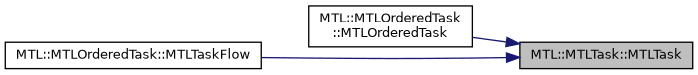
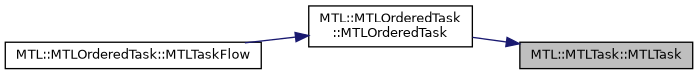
edge "MTL::MTLOrderedTask::MTLTaskFlow" -> "MTL::MTLTask::MTLTask": now "MTL::MTLOrderedTask::MTLTaskFlow" -> "MTL::MTLOrderedTask ::MTLOrderedTask"
